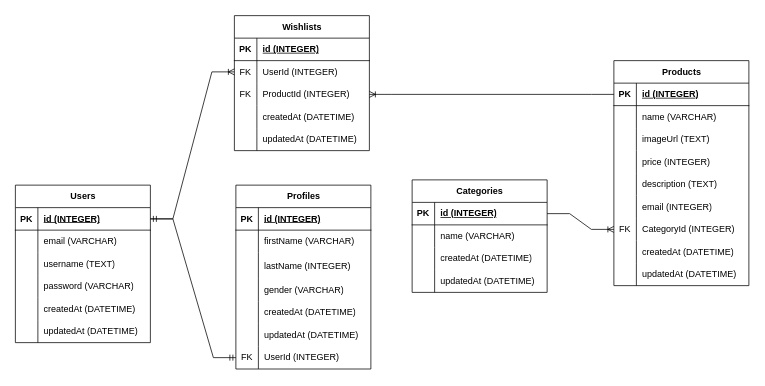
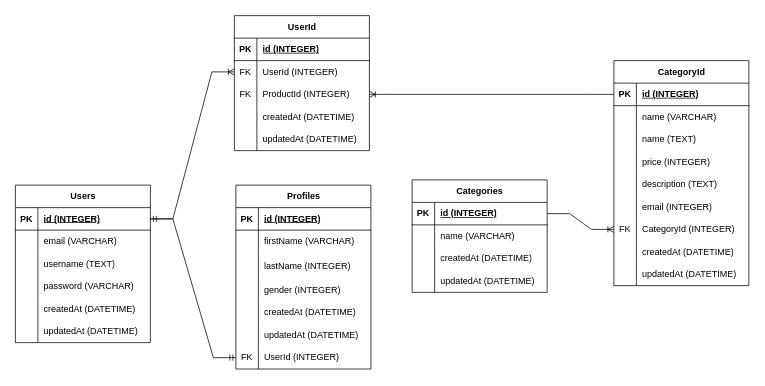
node "Wishlists": label "Wishlists" -> "UserId"
node "Products": label "Products" -> "CategoryId"
node "imageUrl (TEXT)": label "imageUrl (TEXT)" -> "name (TEXT)"
node "gender (VARCHAR)": label "gender (VARCHAR)" -> "gender (INTEGER)"
